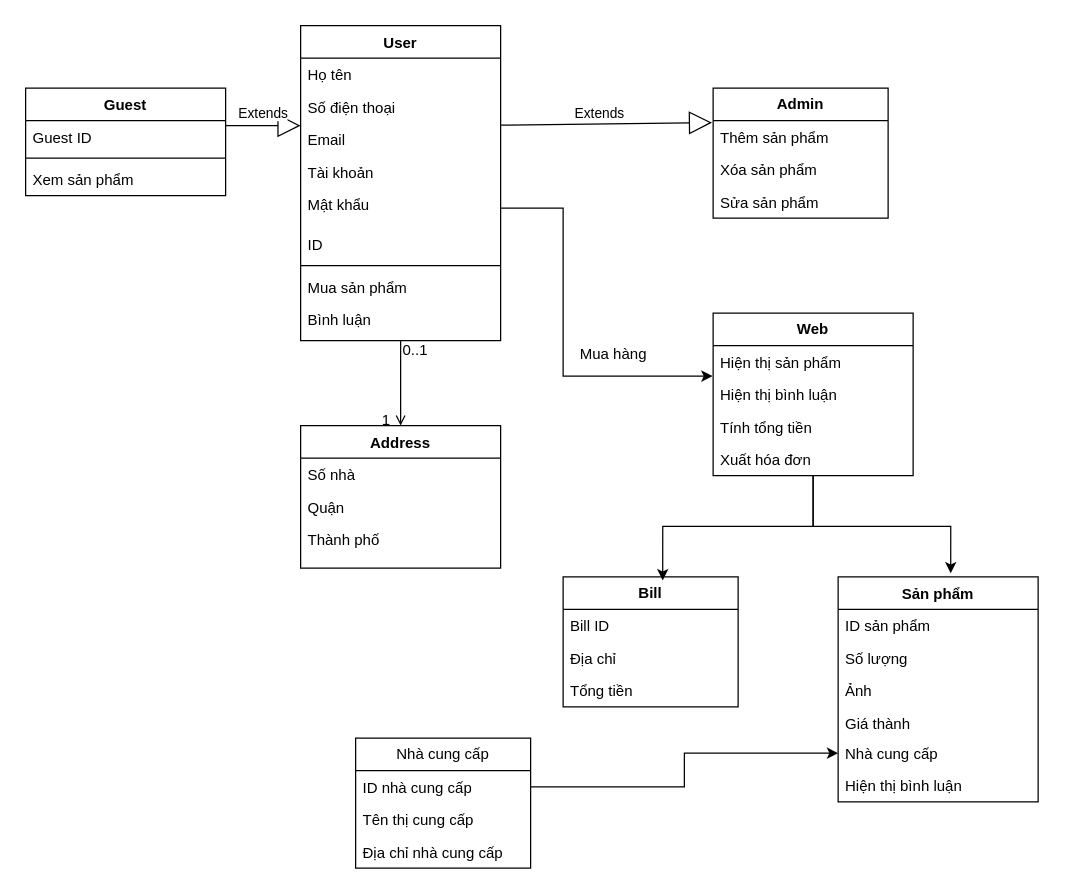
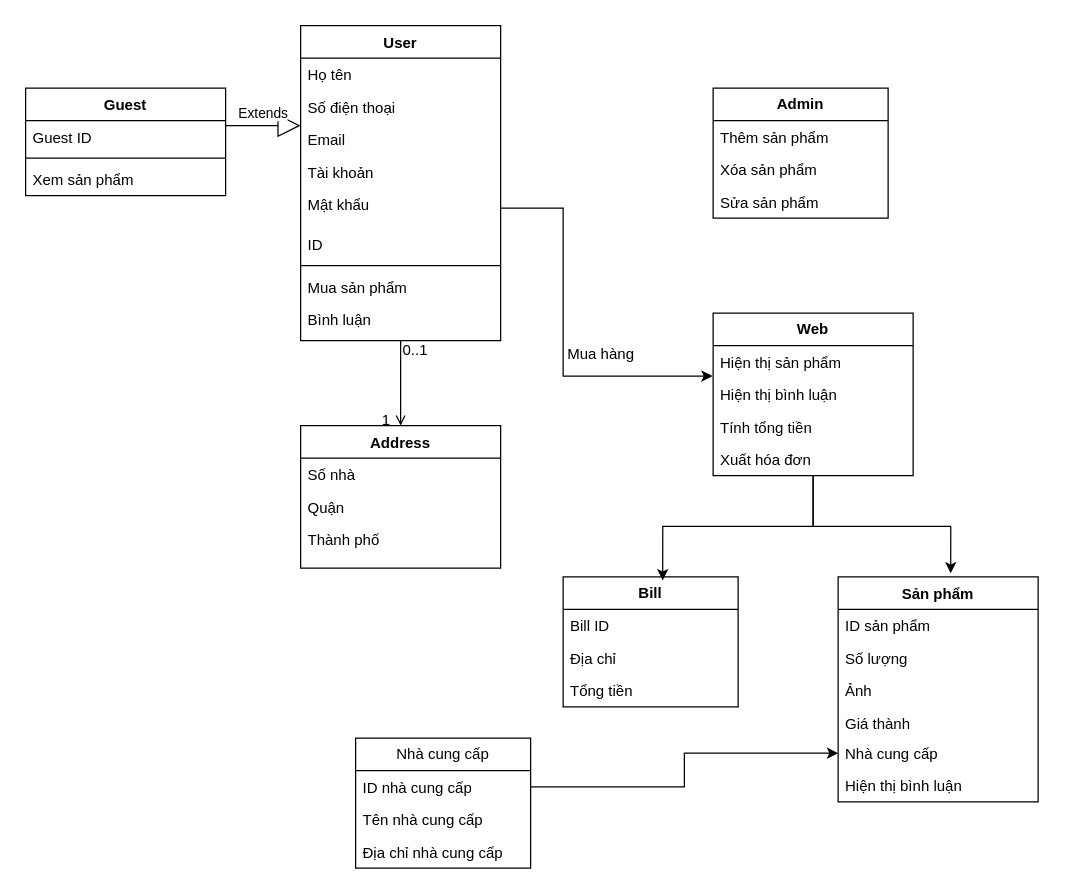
edge "Email" -> "Thêm sản phẩm": removed, label "Extends"
node "Mua hàng": moved (613, 354) -> (601, 354)
node "Tên thị cung cấp": label "Tên thị cung cấp" -> "Tên nhà cung cấp"
